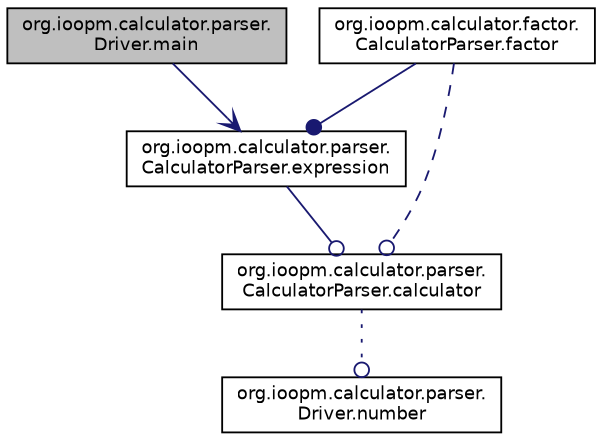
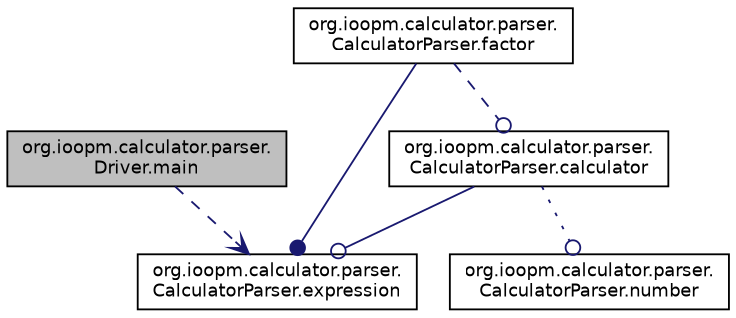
node "org.ioopm.calculator.factor. CalculatorParser.factor": label "org.ioopm.calculator.factor. CalculatorParser.factor" -> "org.ioopm.calculator.parser. CalculatorParser.factor"
edge "org.ioopm.calculator.parser. Driver.main" -> "org.ioopm.calculator.parser. CalculatorParser.expression": style solid -> dashed
edge "org.ioopm.calculator.parser. CalculatorParser.expression" -> "org.ioopm.calculator.parser. CalculatorParser.calculator": reversed
node "org.ioopm.calculator.parser. Driver.number": label "org.ioopm.calculator.parser. Driver.number" -> "org.ioopm.calculator.parser. CalculatorParser.number"
